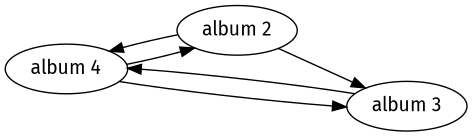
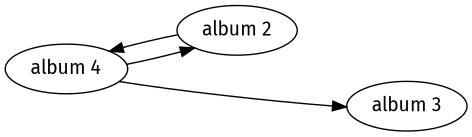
edge "album 2" -> "album 3": removed
edge "album 3" -> "album 4": removed
